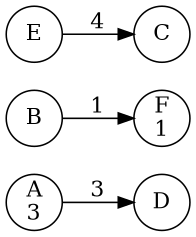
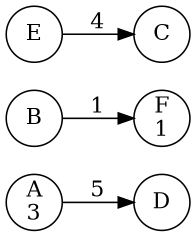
edge "A 3" -> "D": label "3" -> "5"
